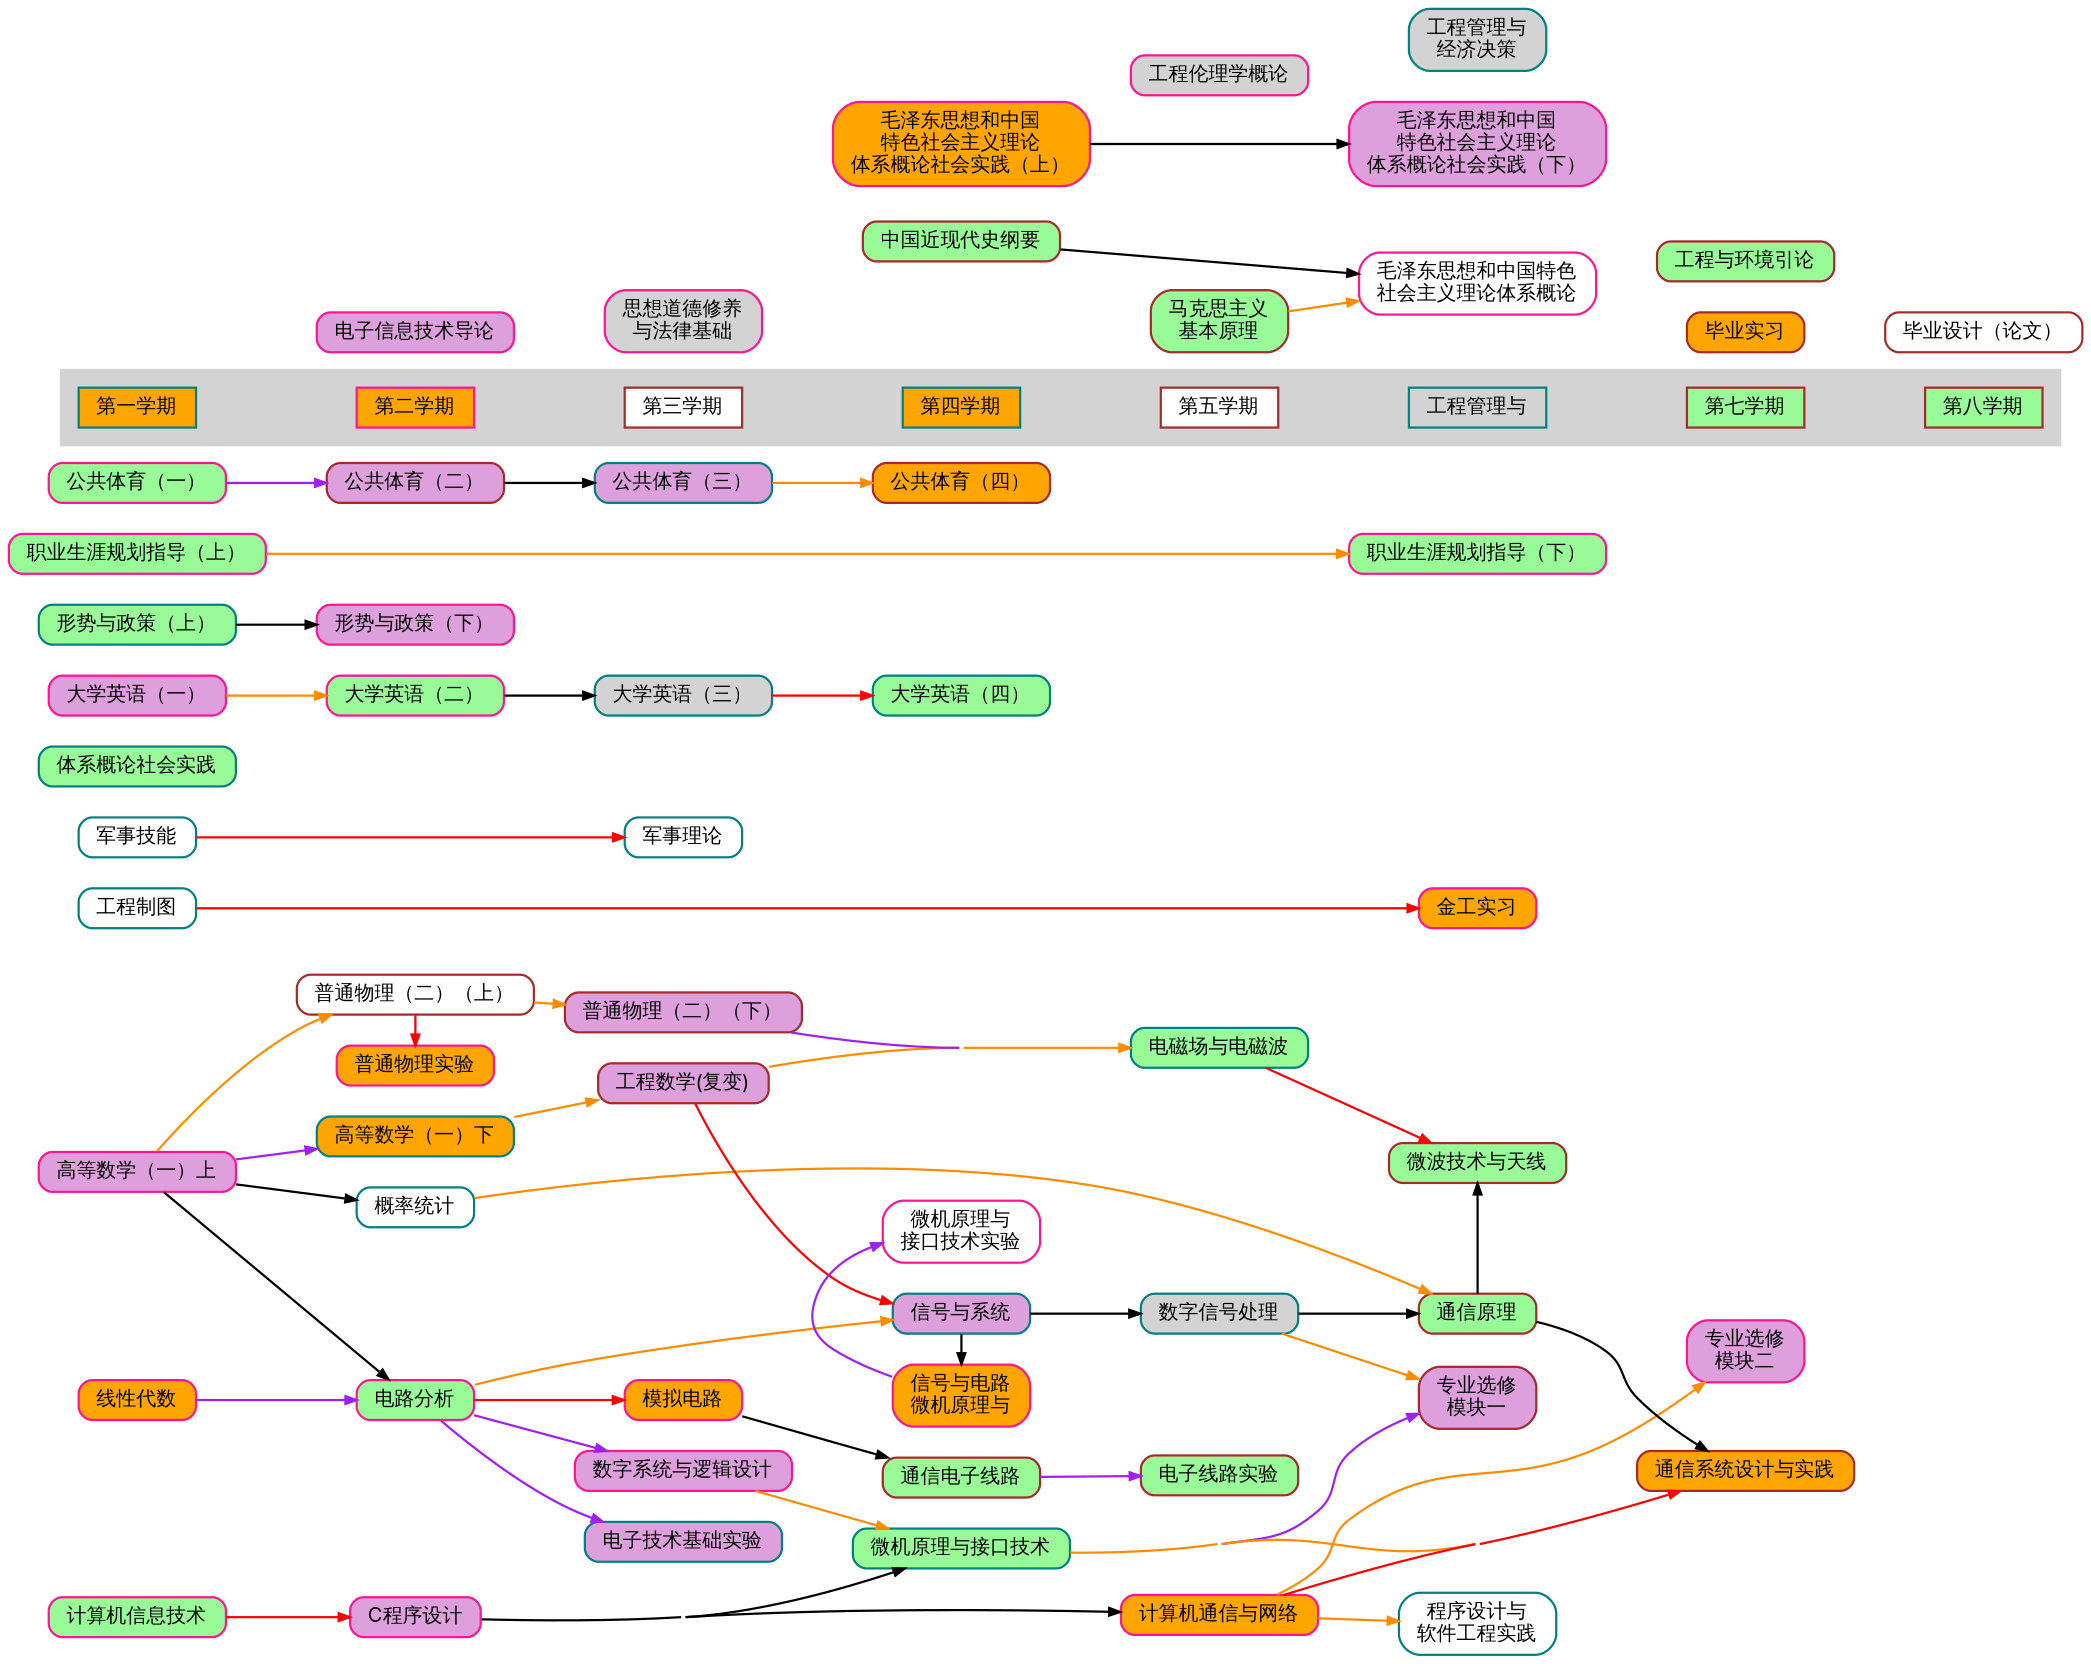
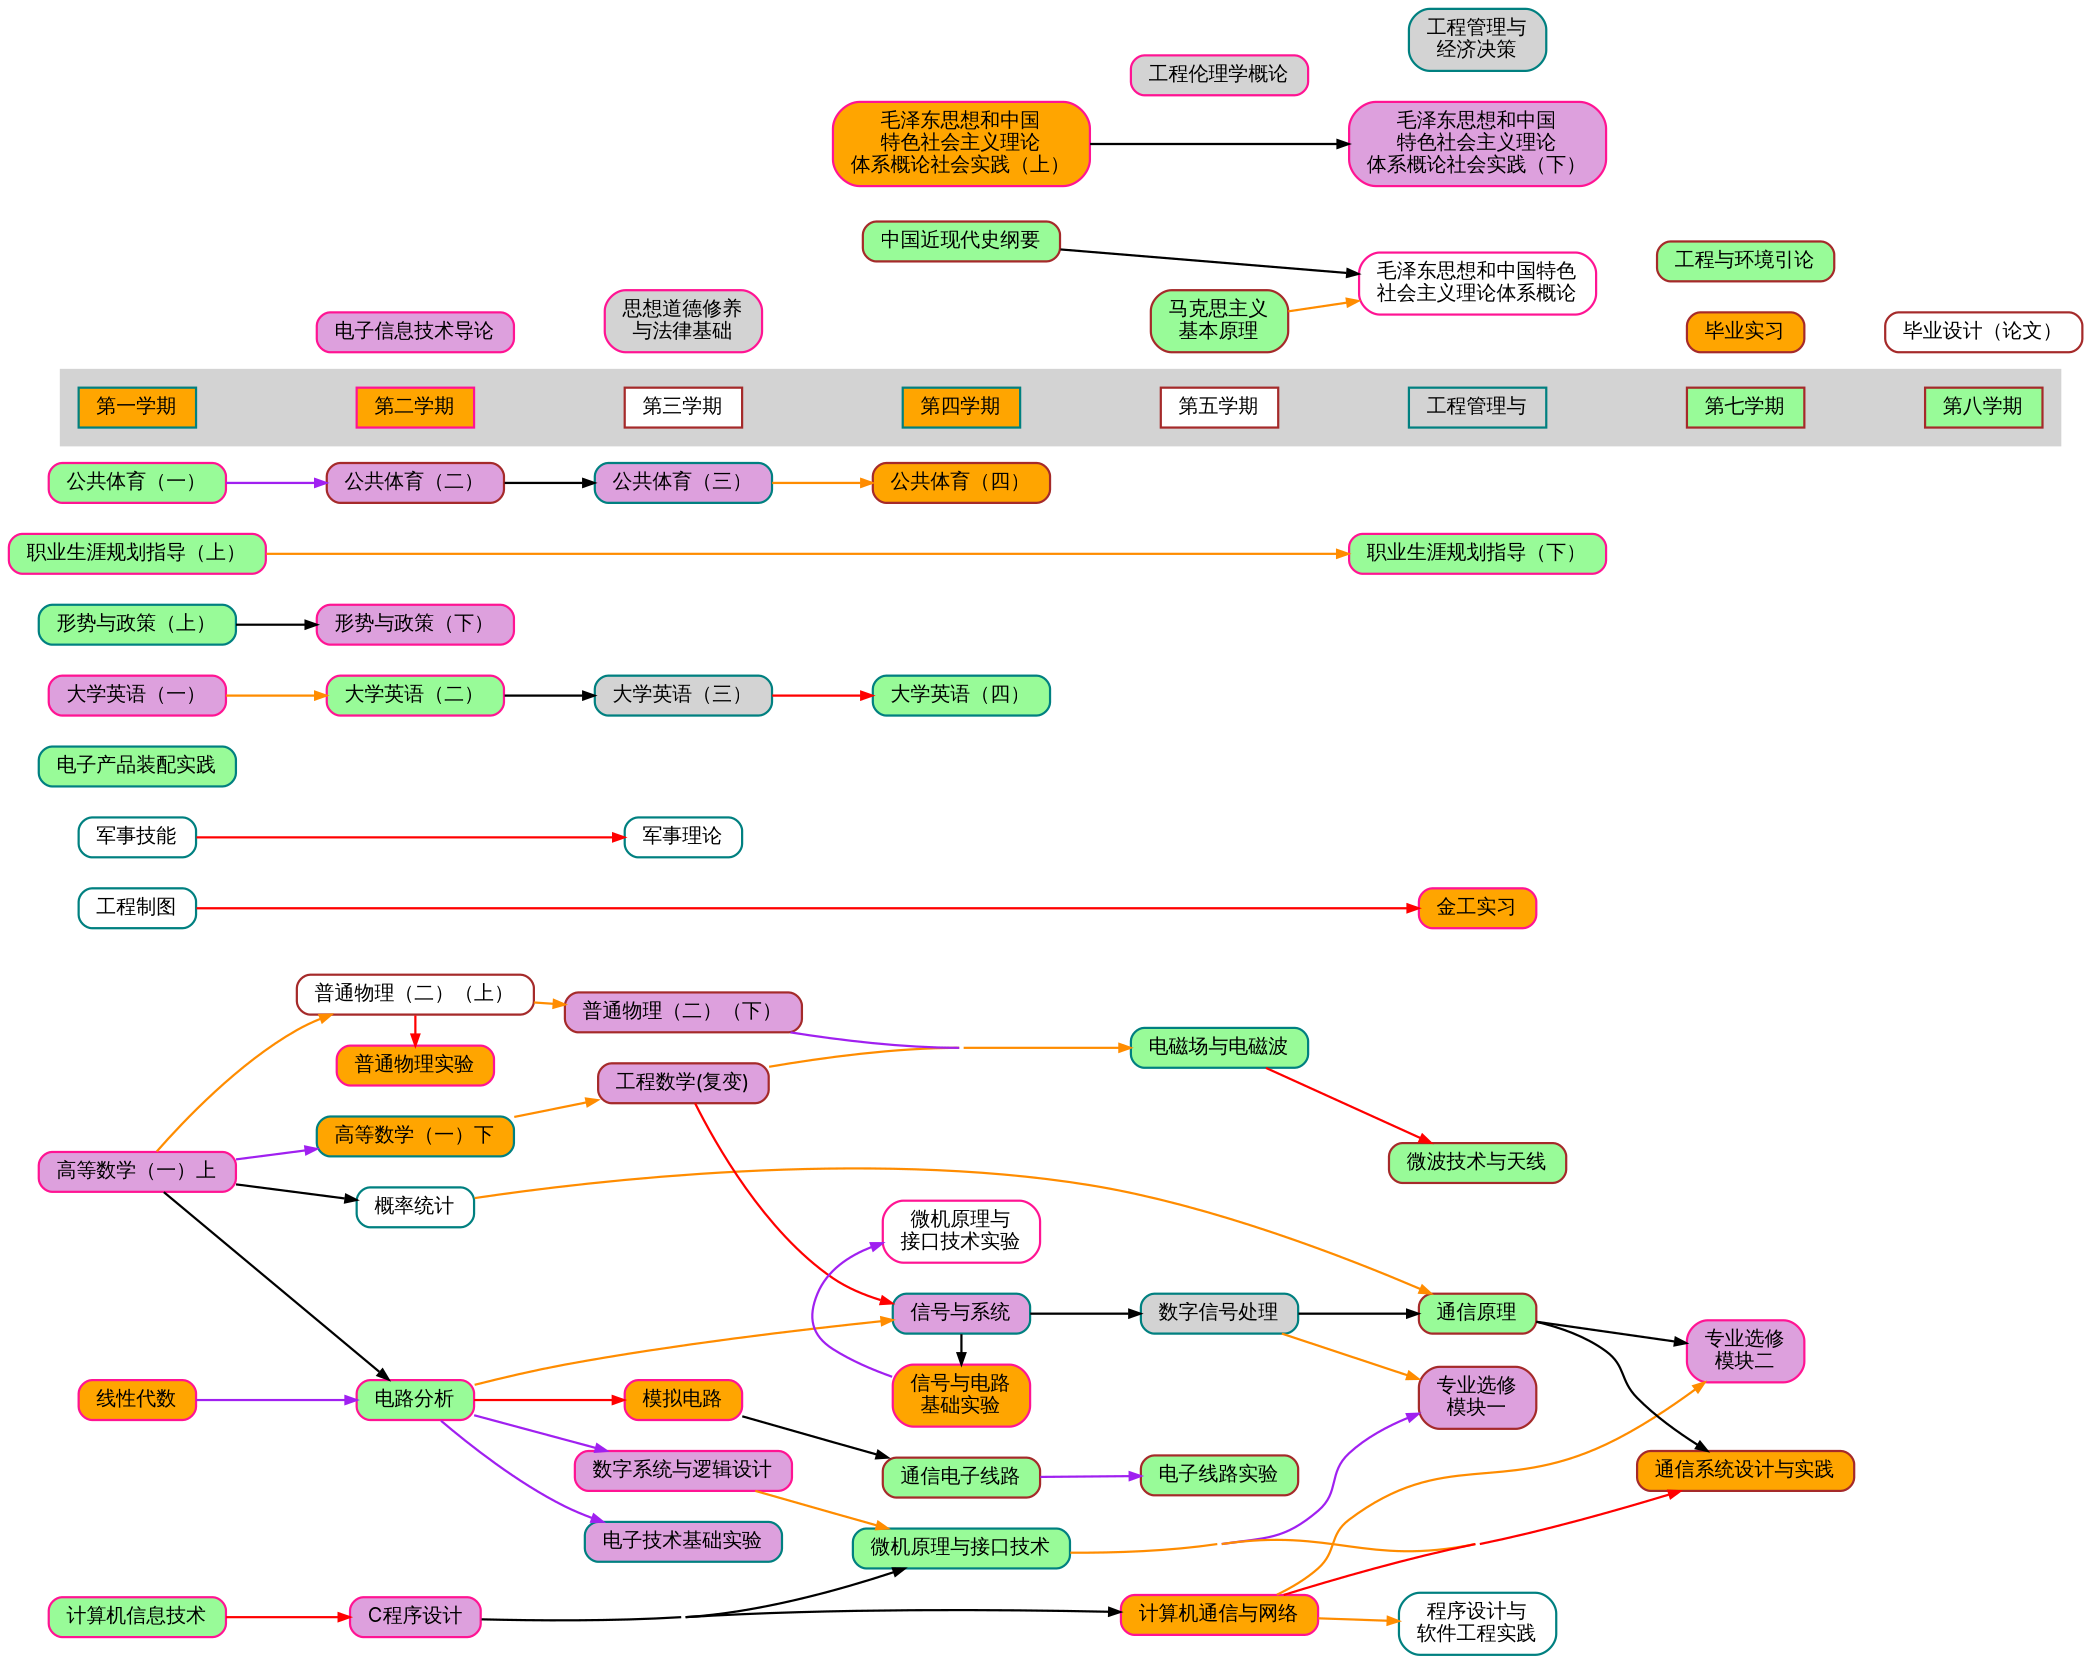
node "体系概论社会实践": label "体系概论社会实践" -> "电子产品装配实践"
edge "通信原理" -> "微波技术与天线": now "通信原理" -> "专业选修 模块二"
node "信号与电路 微机原理与": label "信号与电路 微机原理与" -> "信号与电路 基础实验"
